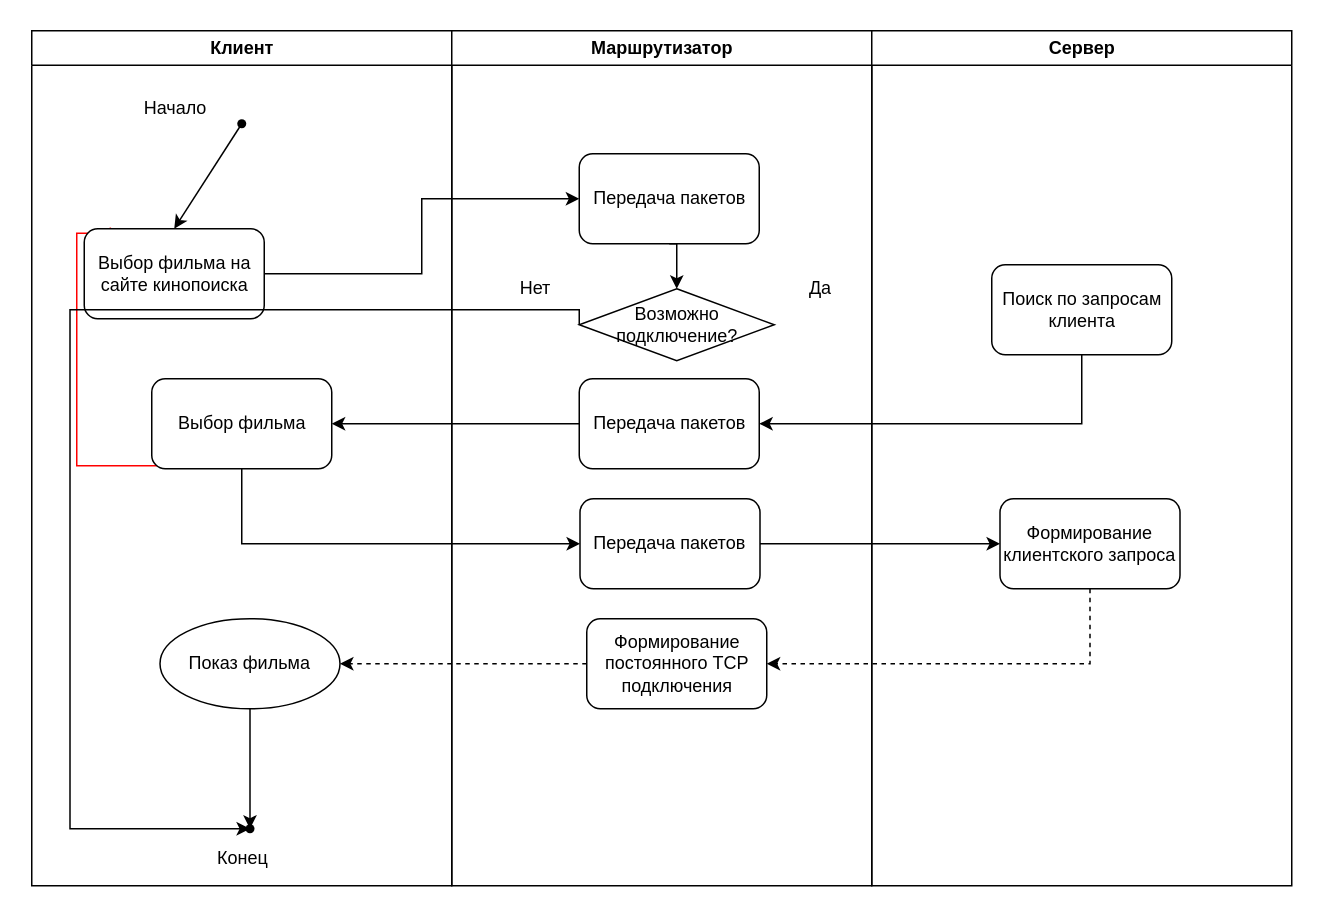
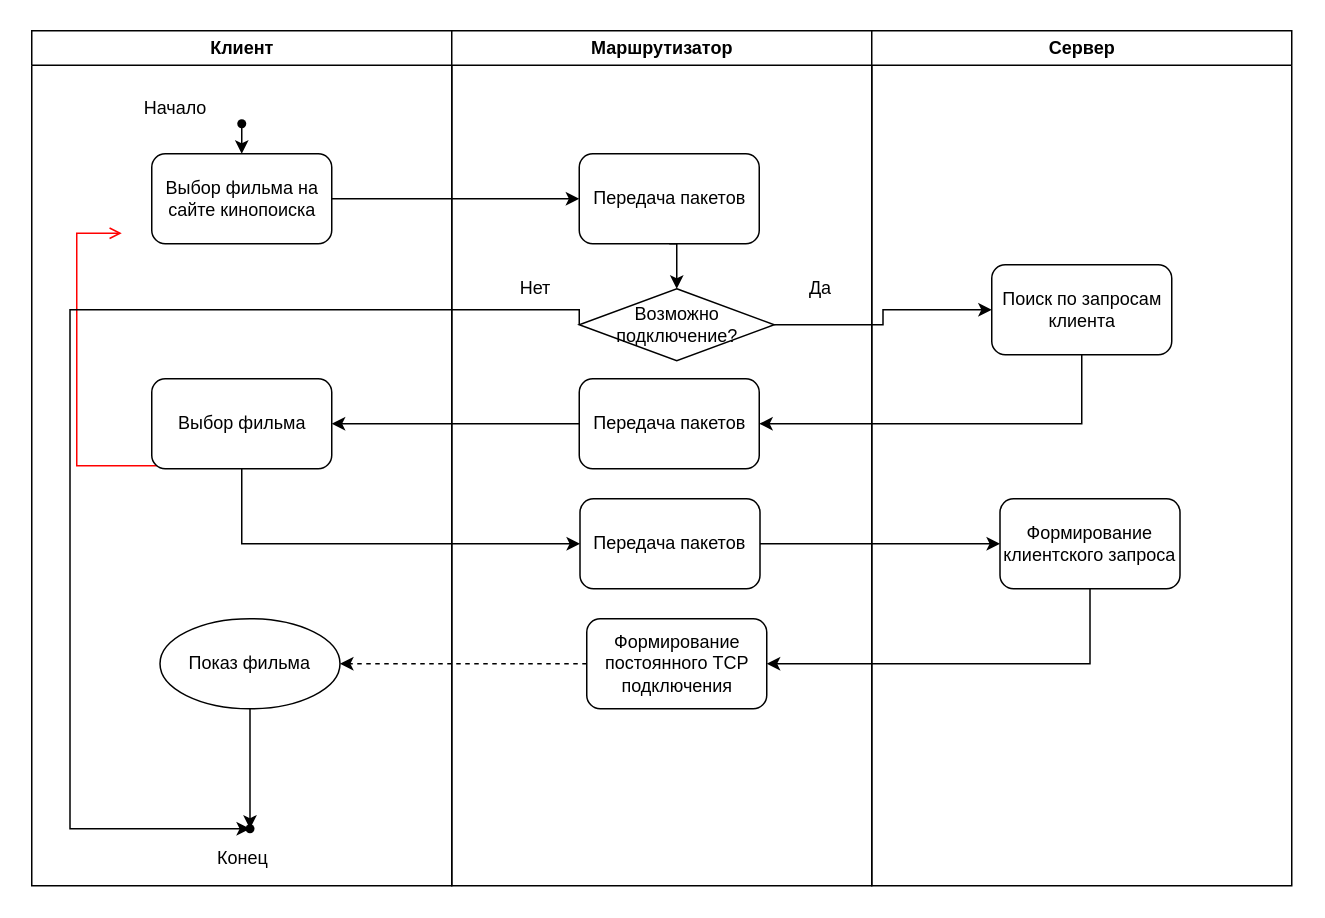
node "Выбор фильма на сайте кинопоиска": moved (174, 274) -> (242, 199)
edge "Возможно подключение?" -> "Поиск по запросам клиента": added
edge "Формирование клиентского запроса" -> "Формирование постоянного TCP подключения": style dashed -> solid
